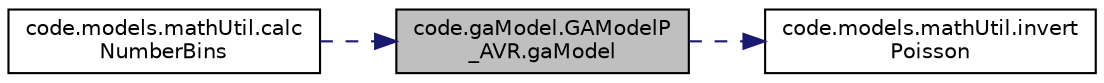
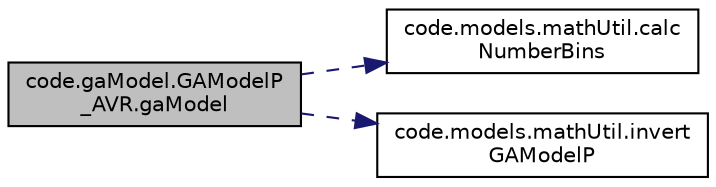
edge "code.models.mathUtil.calc NumberBins" -> "code.gaModel.GAModelP _AVR.gaModel": reversed
node "code.models.mathUtil.invert Poisson": label "code.models.mathUtil.invert Poisson" -> "code.models.mathUtil.invert GAModelP"
